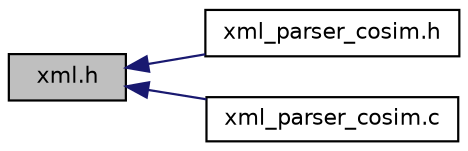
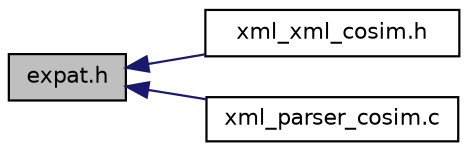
node "xml_parser_cosim.h": label "xml_parser_cosim.h" -> "xml_xml_cosim.h"
node "xml.h": label "xml.h" -> "expat.h"
